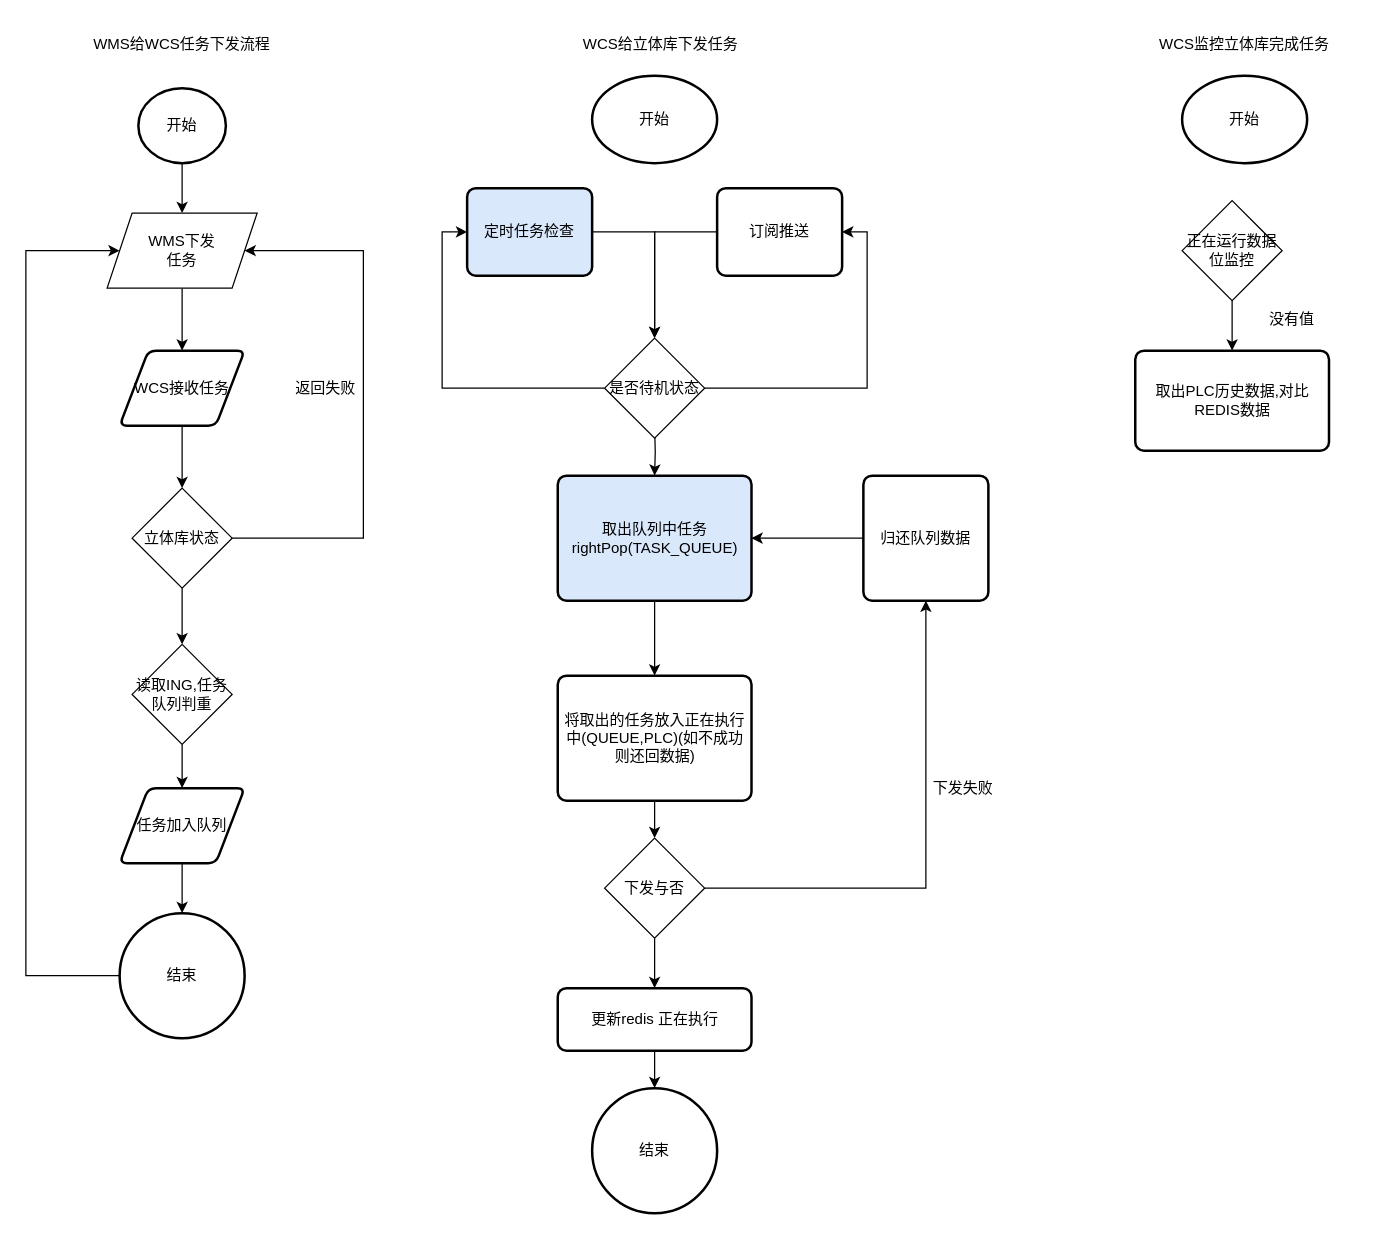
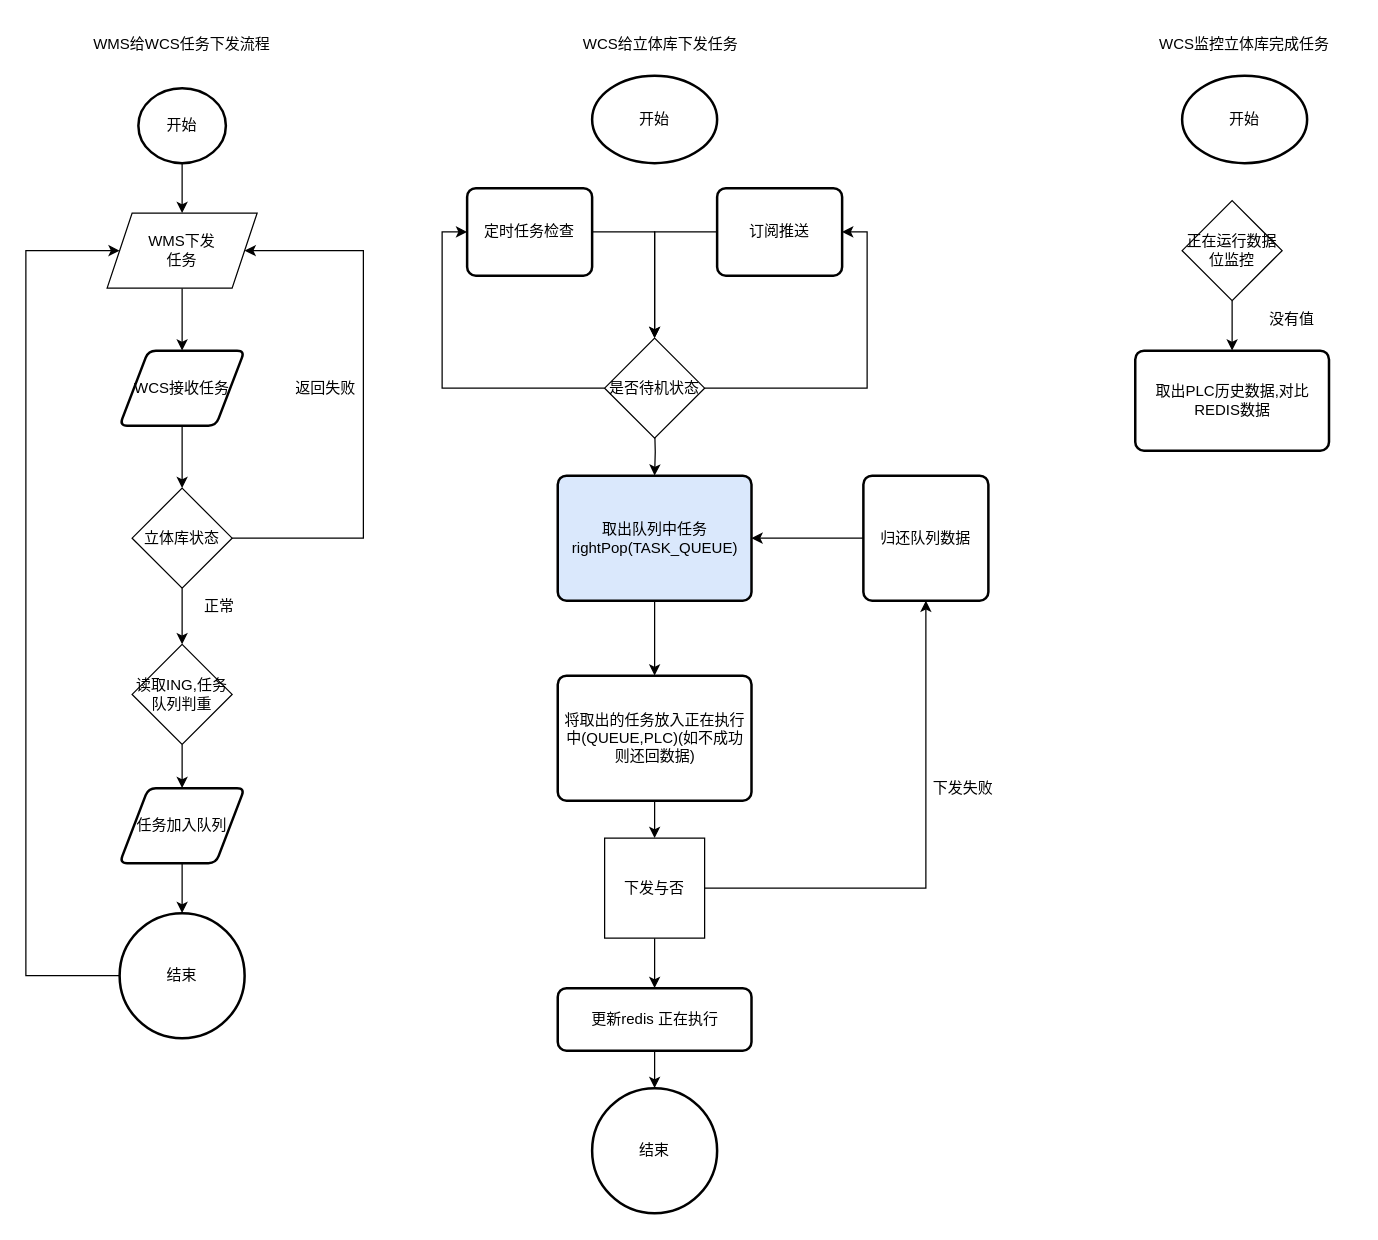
node "定时任务检查": fillcolor #dae8fc -> #ffffff
node "正常": added
node "下发与否": shape diamond -> rectangle
